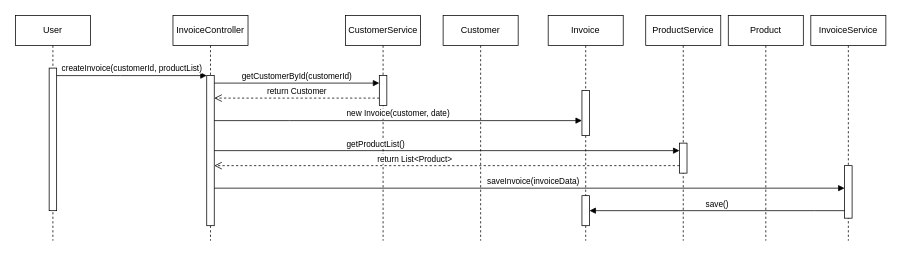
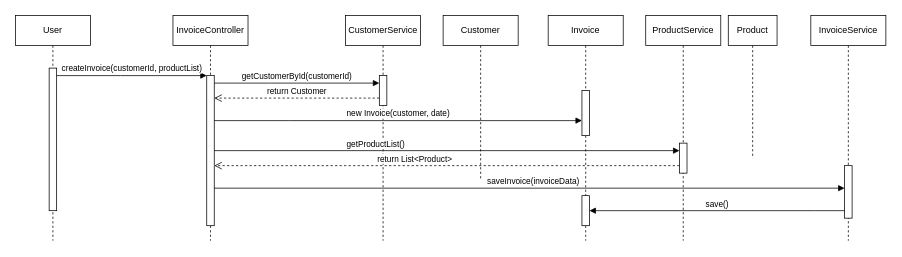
node "Customer": size 75x225 -> 75x165
node "Product": size 75x225 -> 49x143
